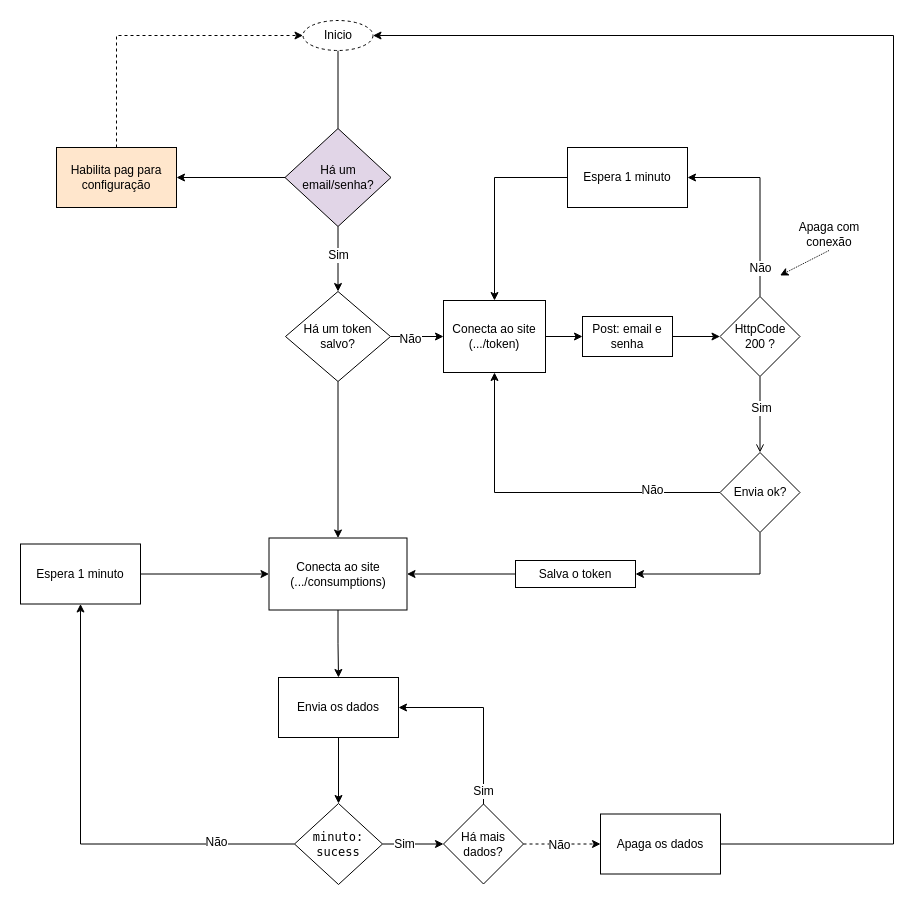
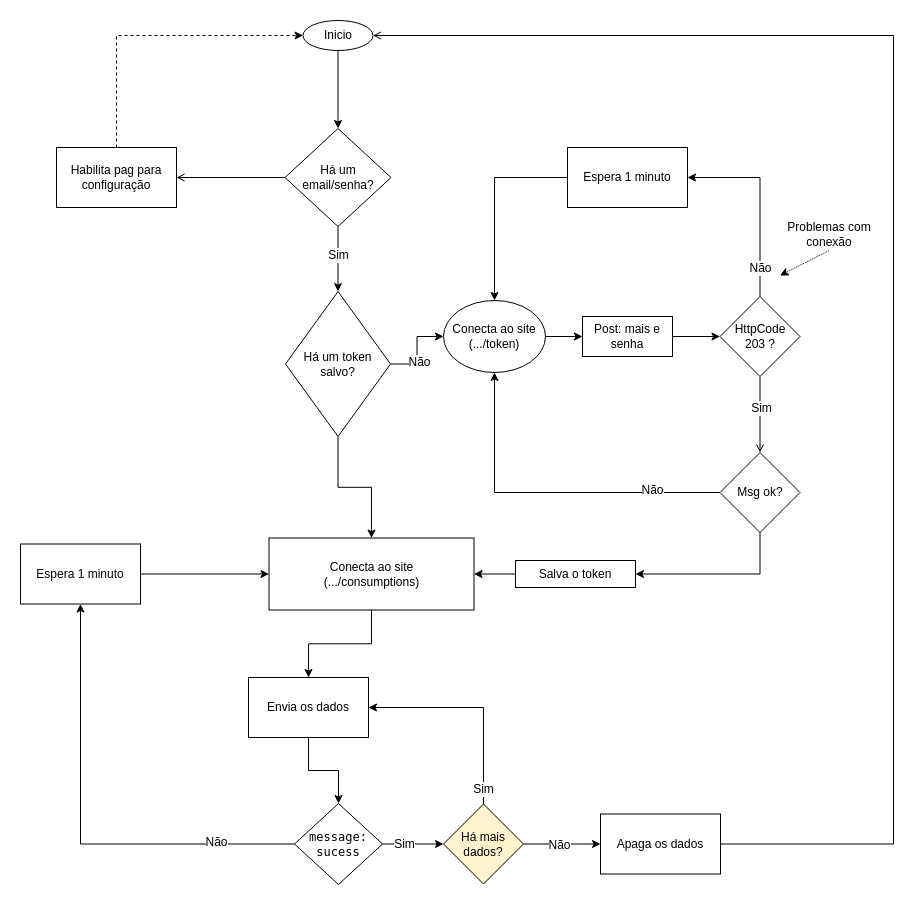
node "Inicio": style dashed -> solid
edge "Apaga os dados" -> "Inicio": arrowhead classic -> open
edge "Inicio" -- "Há um email/senha?": arrowhead none -> classic
node "Habilita pag para configuração": fillcolor #ffe6cc -> #ffffff
edge "Há um email/senha?" -> "Habilita pag para configuração": arrowhead classic -> open
node "Há um email/senha?": fillcolor #e1d5e7 -> #ffffff
node "Apaga com conexão": label "Apaga com conexão" -> "Problemas com conexão"
node "Há um token salvo?": size 105x90 -> 105x145
node "Conecta ao site (.../token)": shape rectangle -> ellipse
node "Post: email e senha": label "Post: email e senha" -> "Post: mais e senha"
node "HttpCode 200 ?": label "HttpCode 200 ?" -> "HttpCode 203 ?"
node "Envia ok?": label "Envia ok?" -> "Msg ok?"
node "Conecta ao site (.../consumptions)": size 138x72 -> 205x72
node "Envia os dados": moved (339, 708) -> (309, 708)
node "Há mais dados?": fillcolor #ffffff -> #fff2cc
edge "Há mais dados?" -> "Apaga os dados": style dashed -> solid
node "minuto: sucess": label "minuto: sucess" -> "message: sucess"
